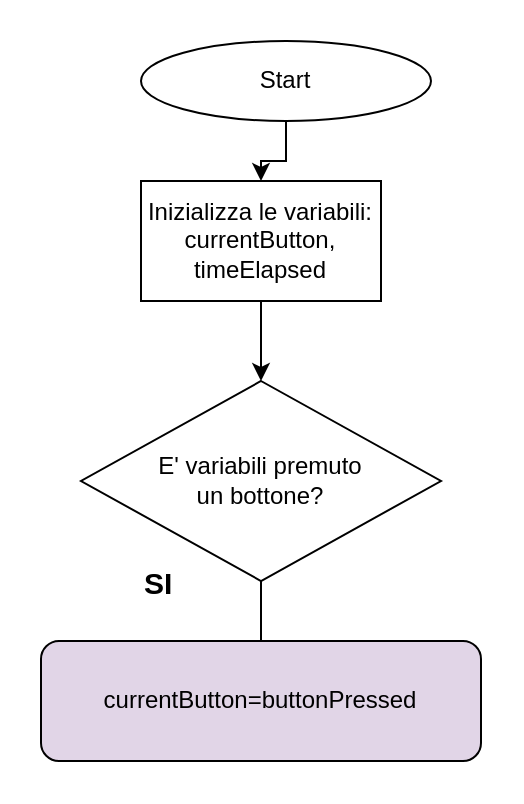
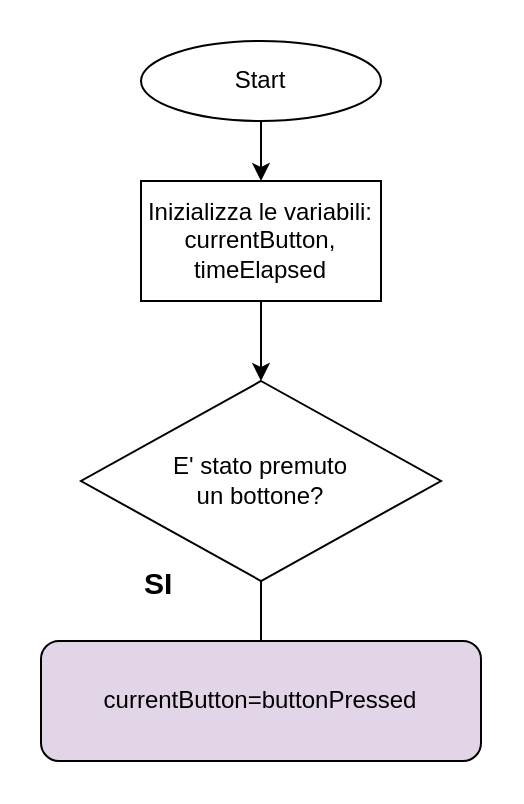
node "Start": size 290x80 -> 240x80
node "E' variabili premuto un bottone?": label "E' variabili premuto un bottone?" -> "E' stato premuto un bottone?"
